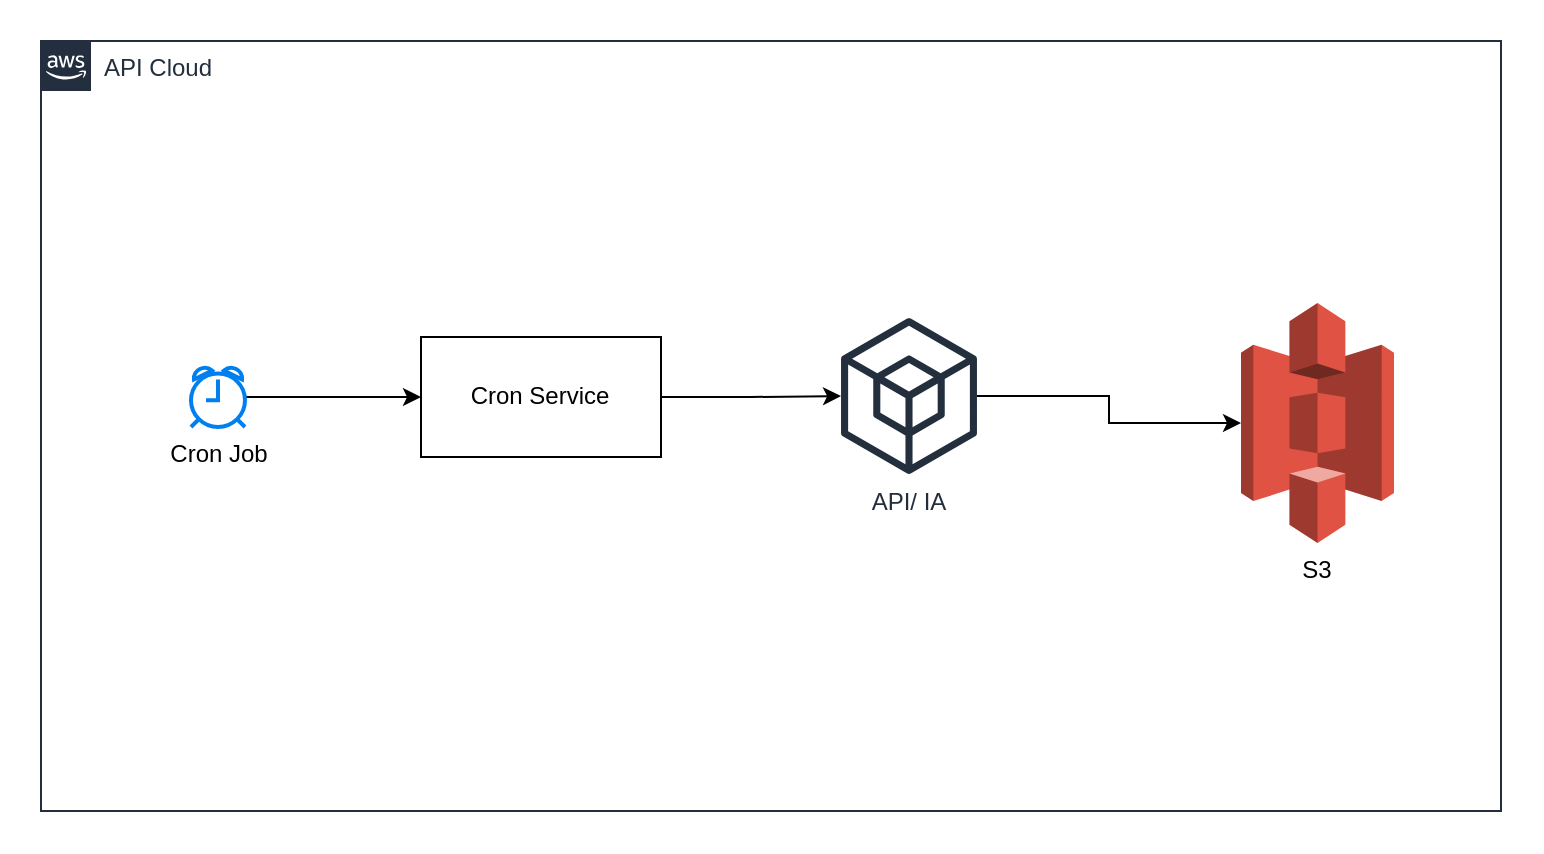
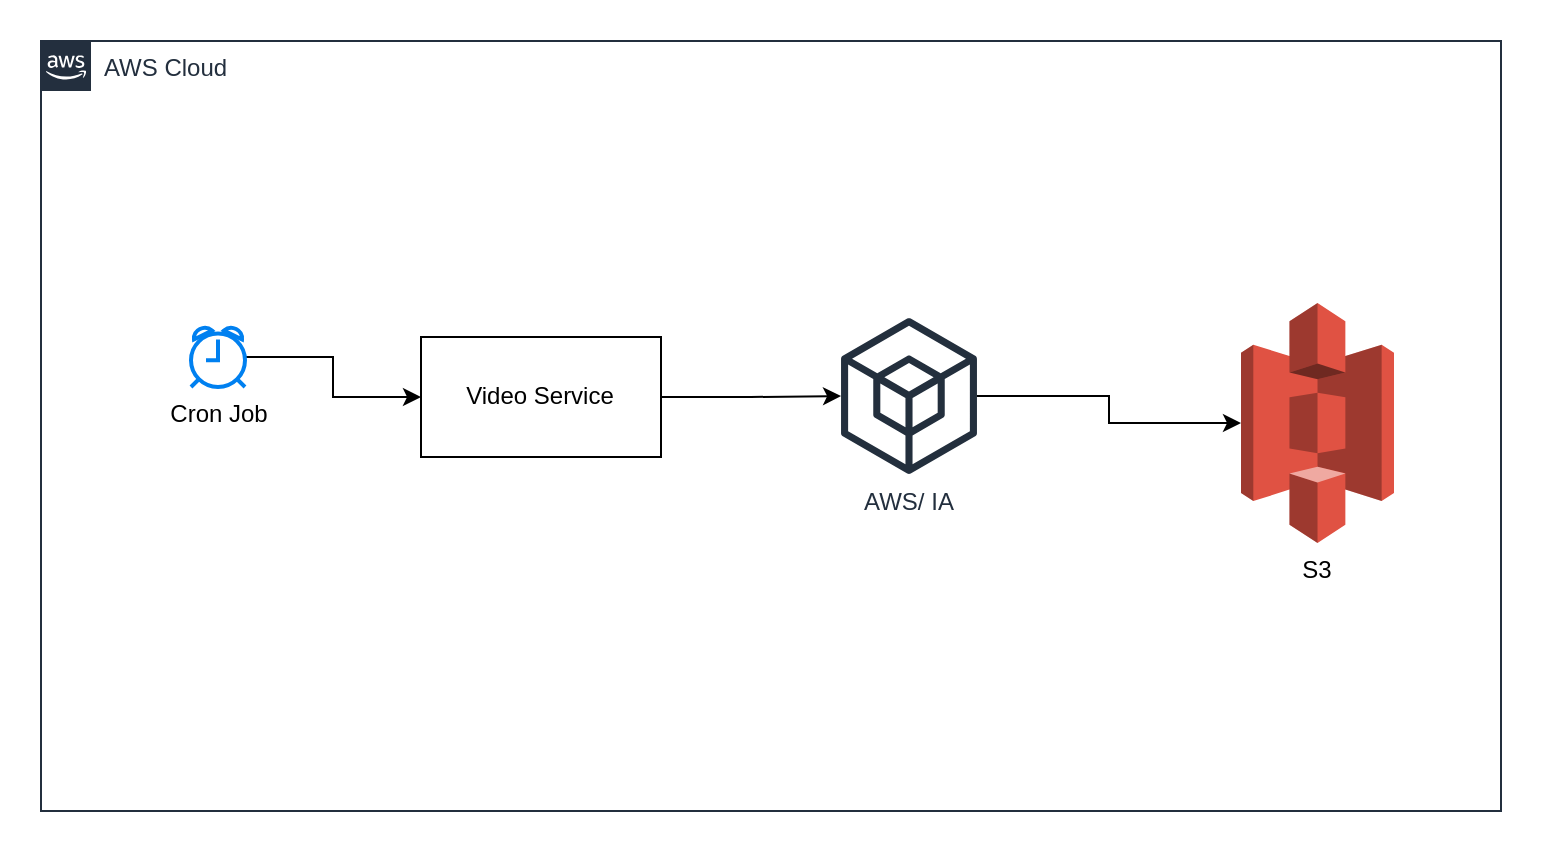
node "API Cloud": label "API Cloud" -> "AWS Cloud"
node "Cron Job": moved (218, 397) -> (218, 357)
node "Cron Service": label "Cron Service" -> "Video Service"
node "API/ IA": label "API/ IA" -> "AWS/ IA"
